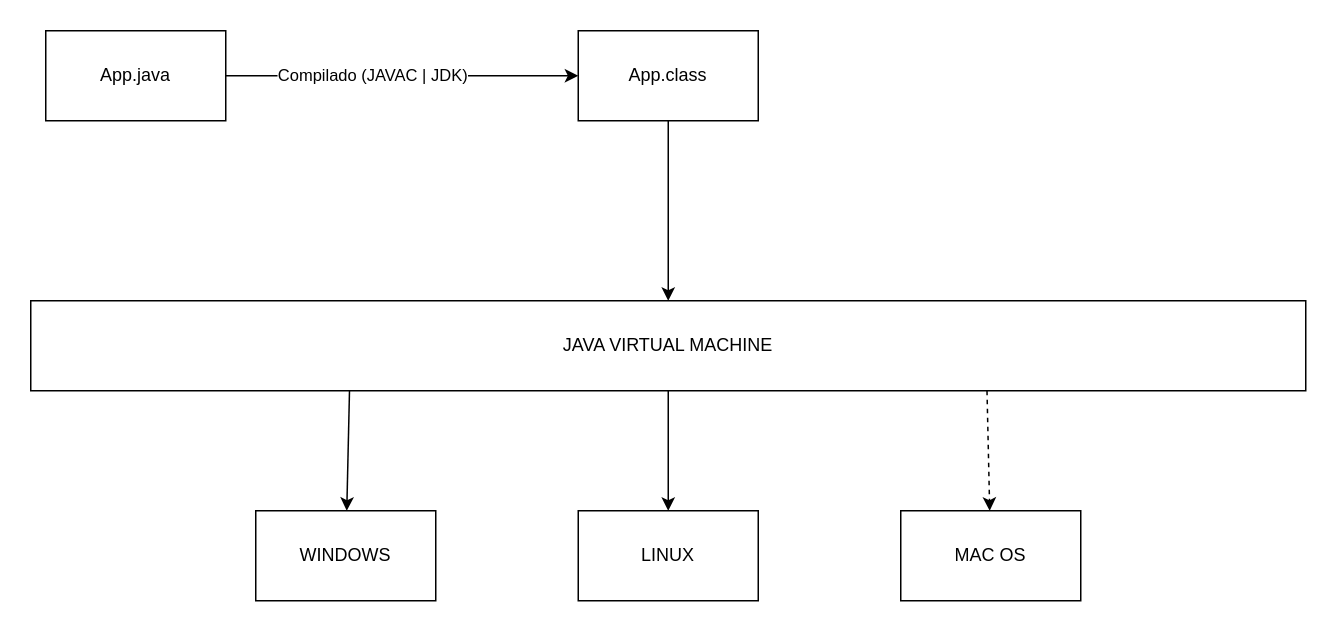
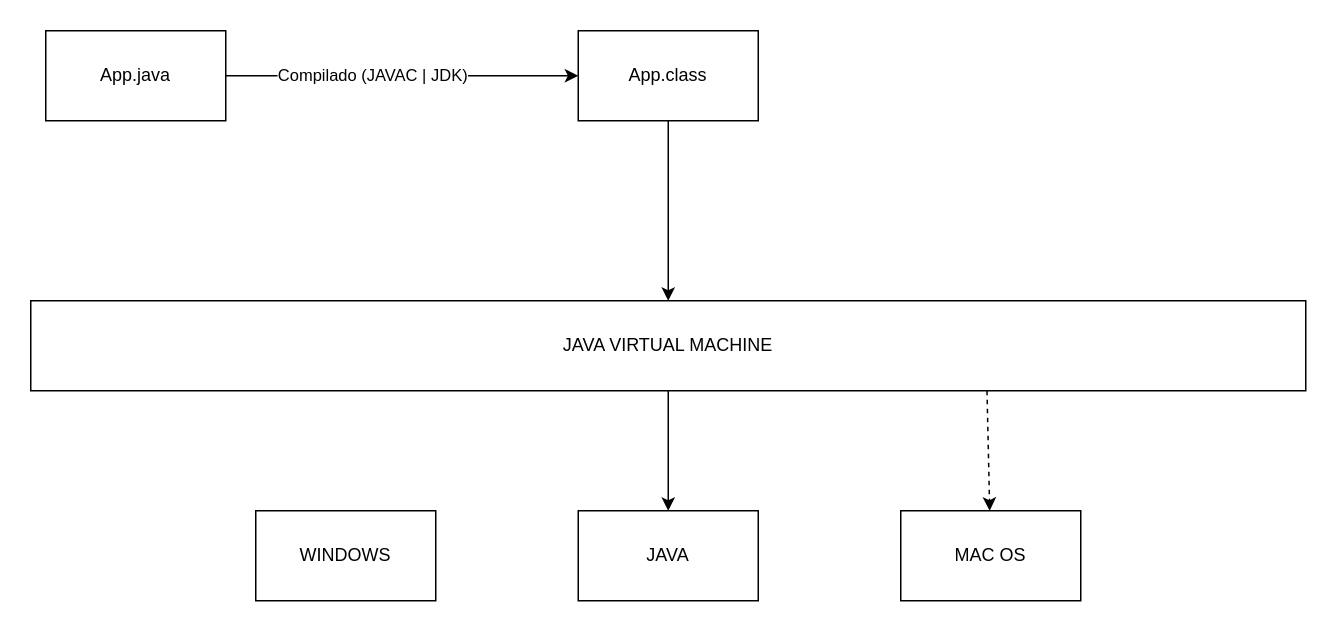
edge "JAVA VIRTUAL MACHINE" -> "WINDOWS": removed
node "LINUX": label "LINUX" -> "JAVA"
